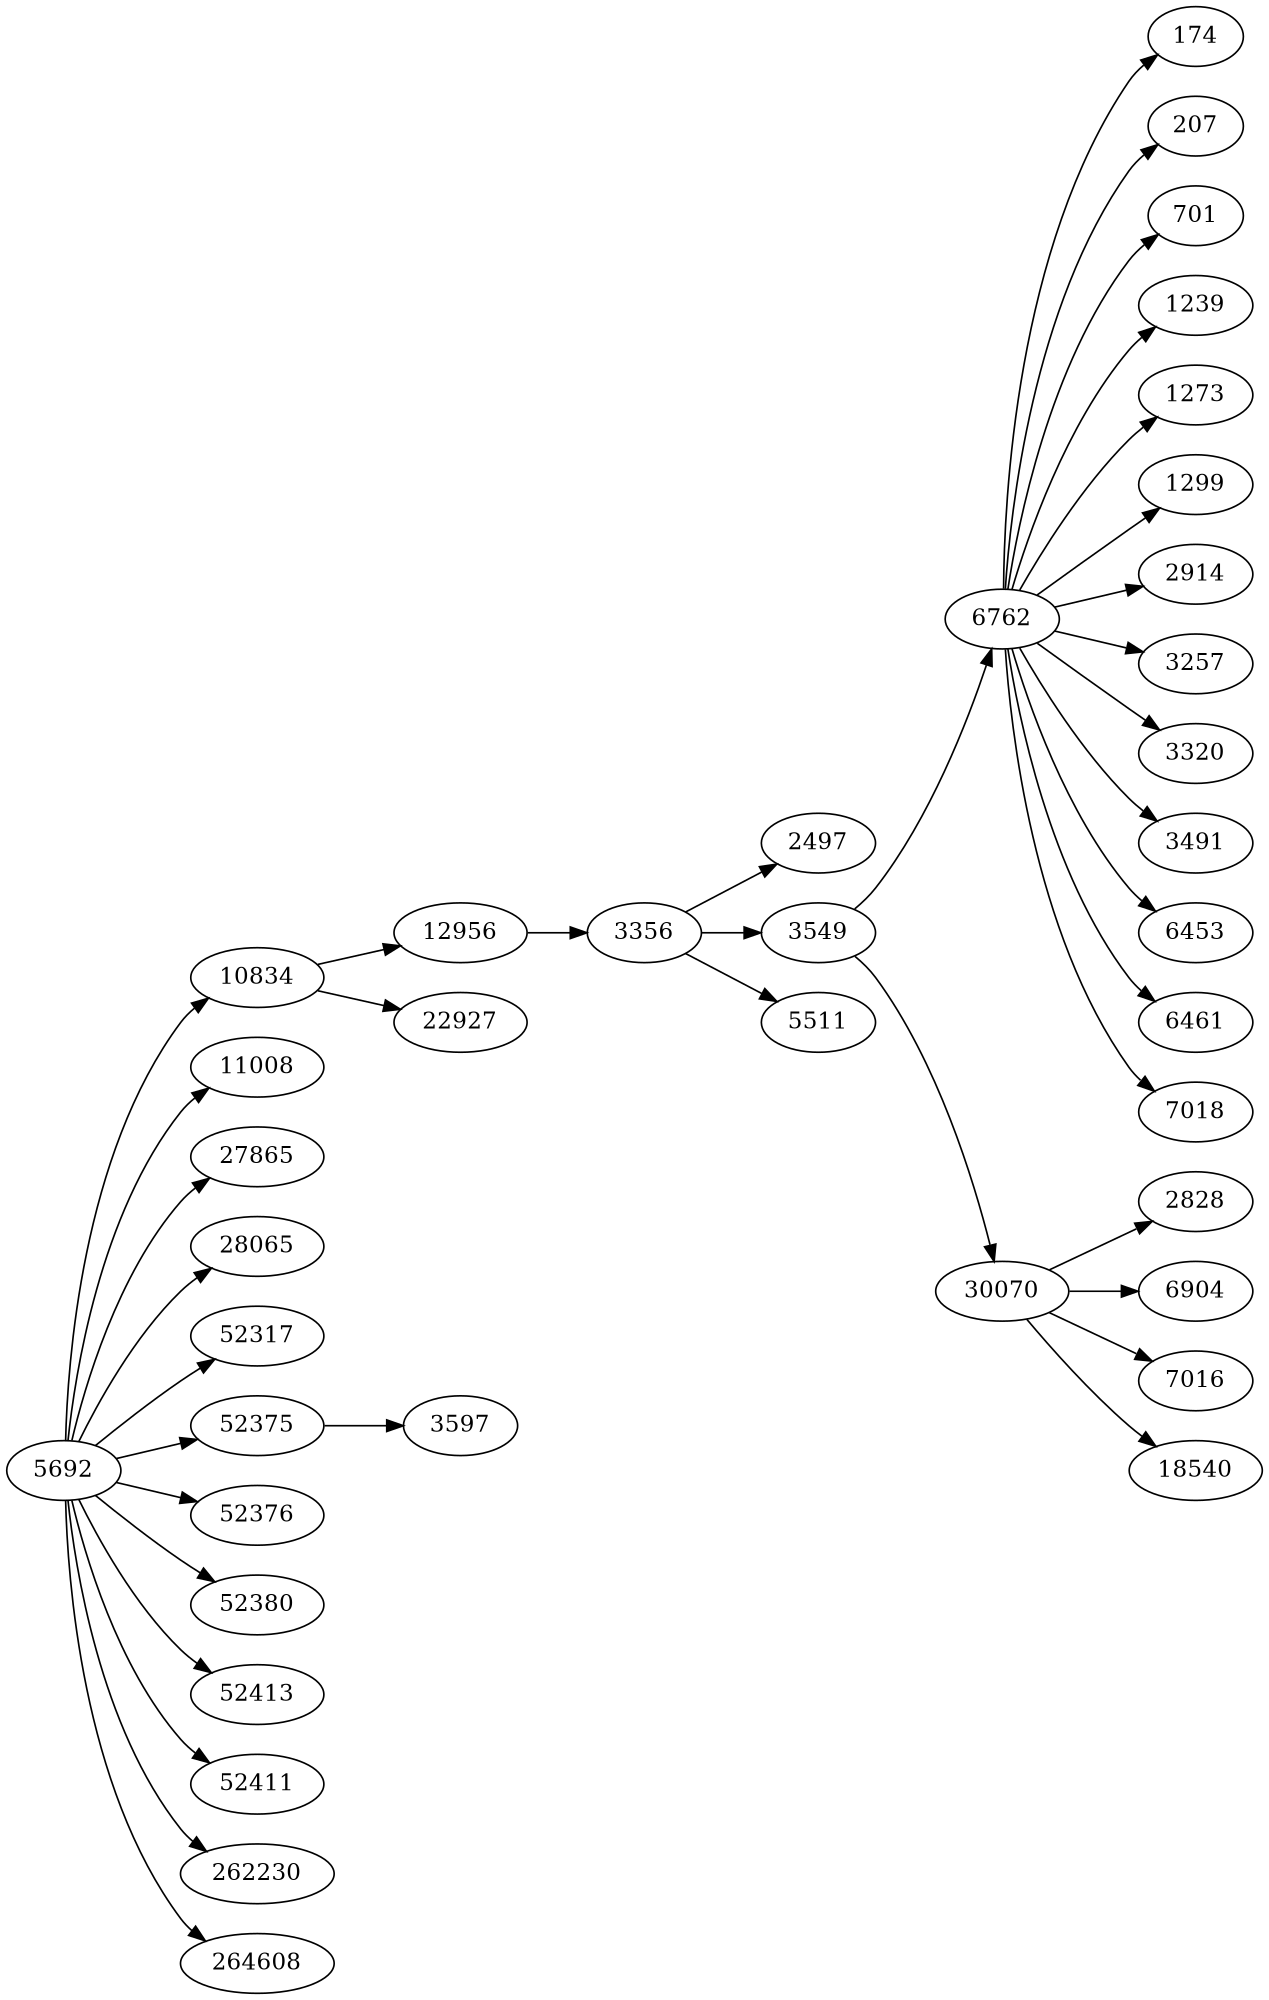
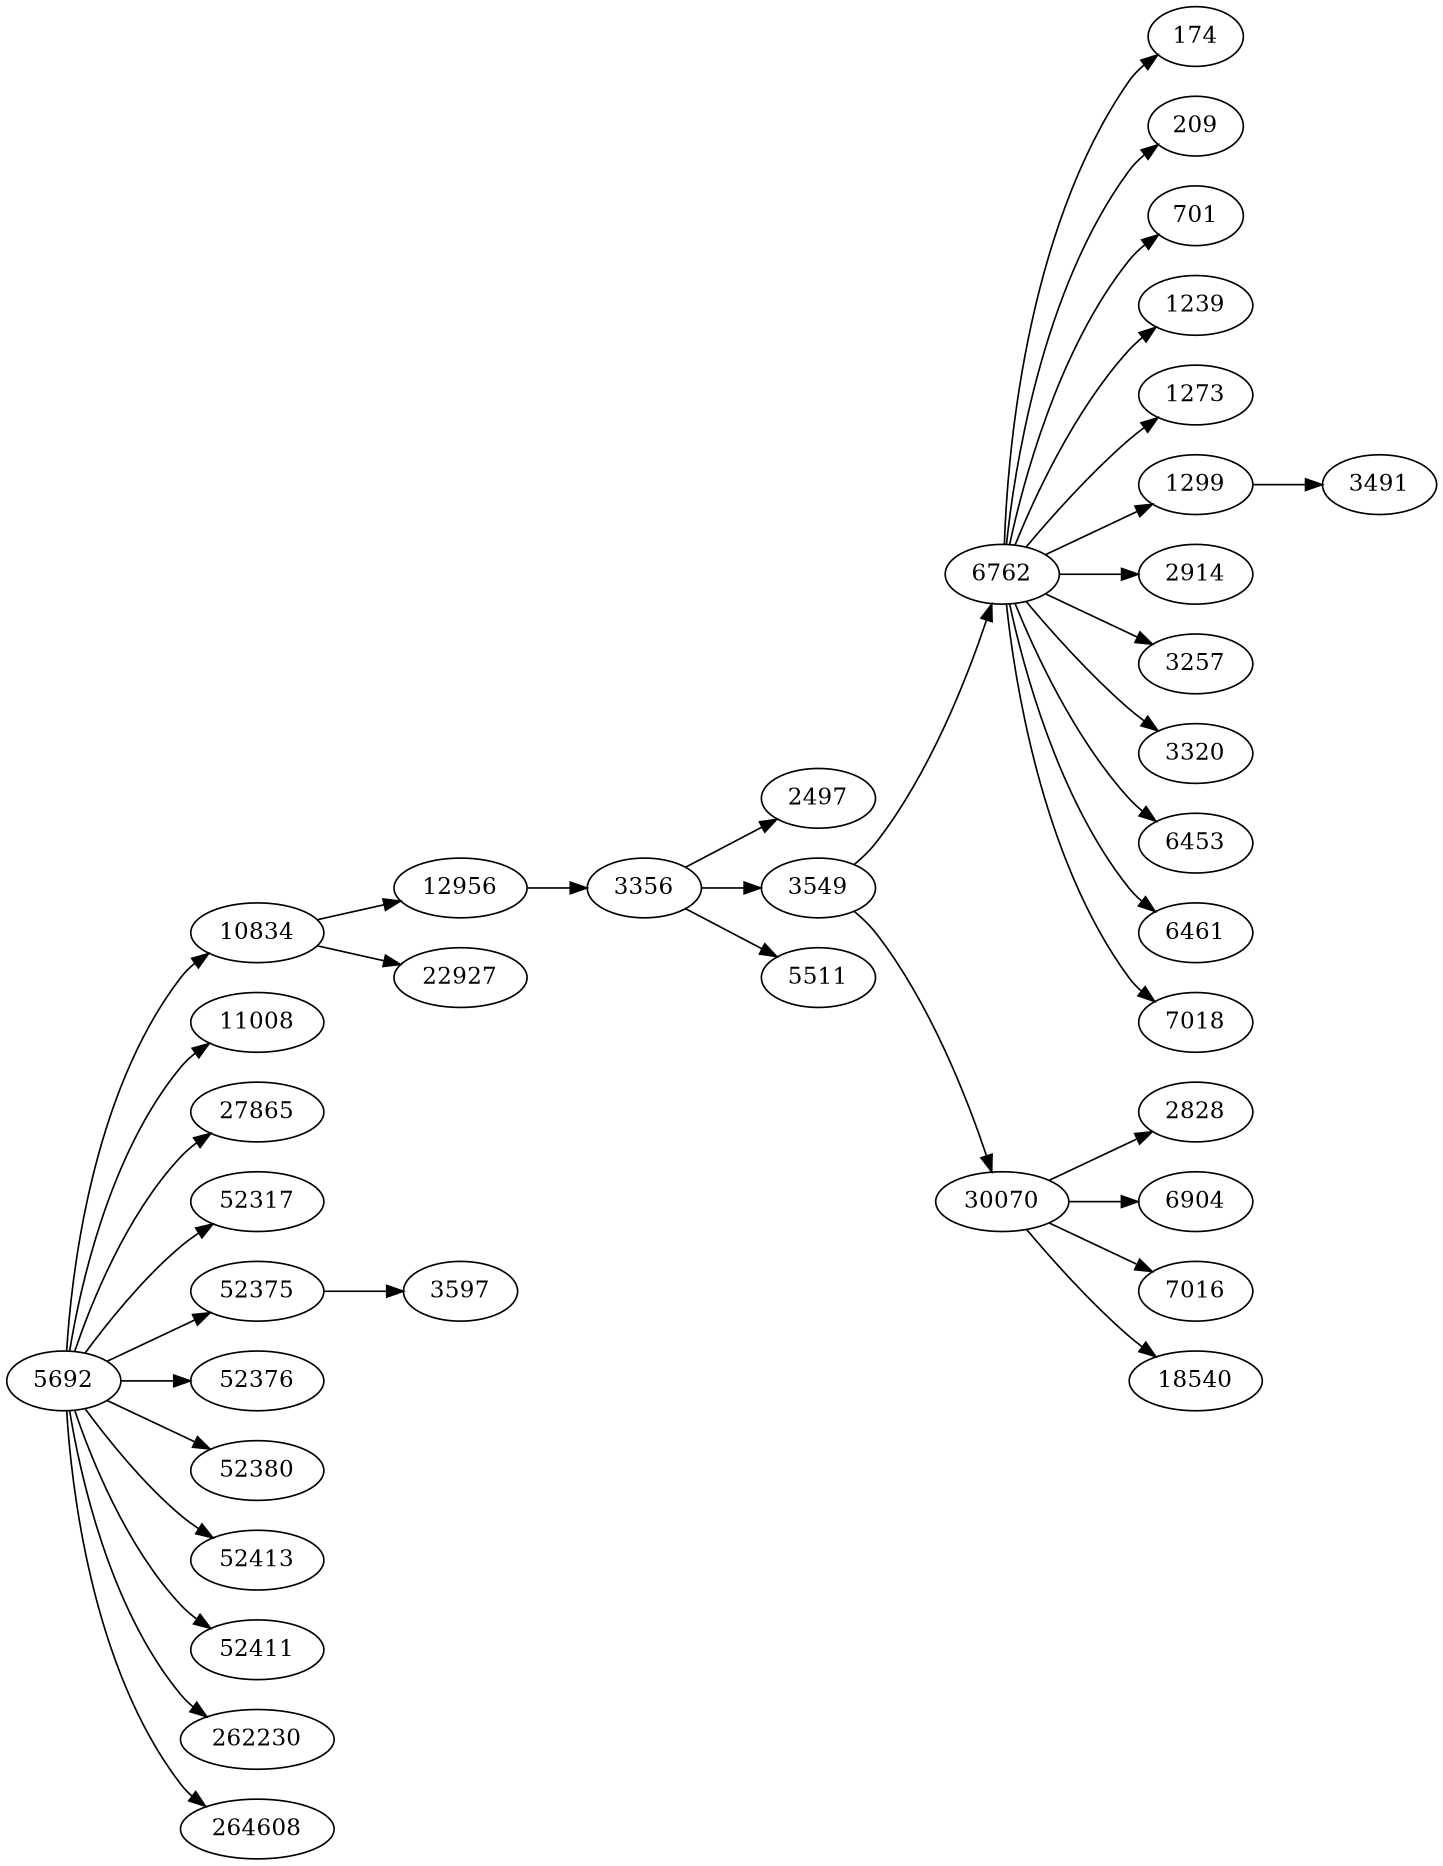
node "207": label "207" -> "209"
edge "6762" -> "3491": now "1299" -> "3491"
node "28065": removed
